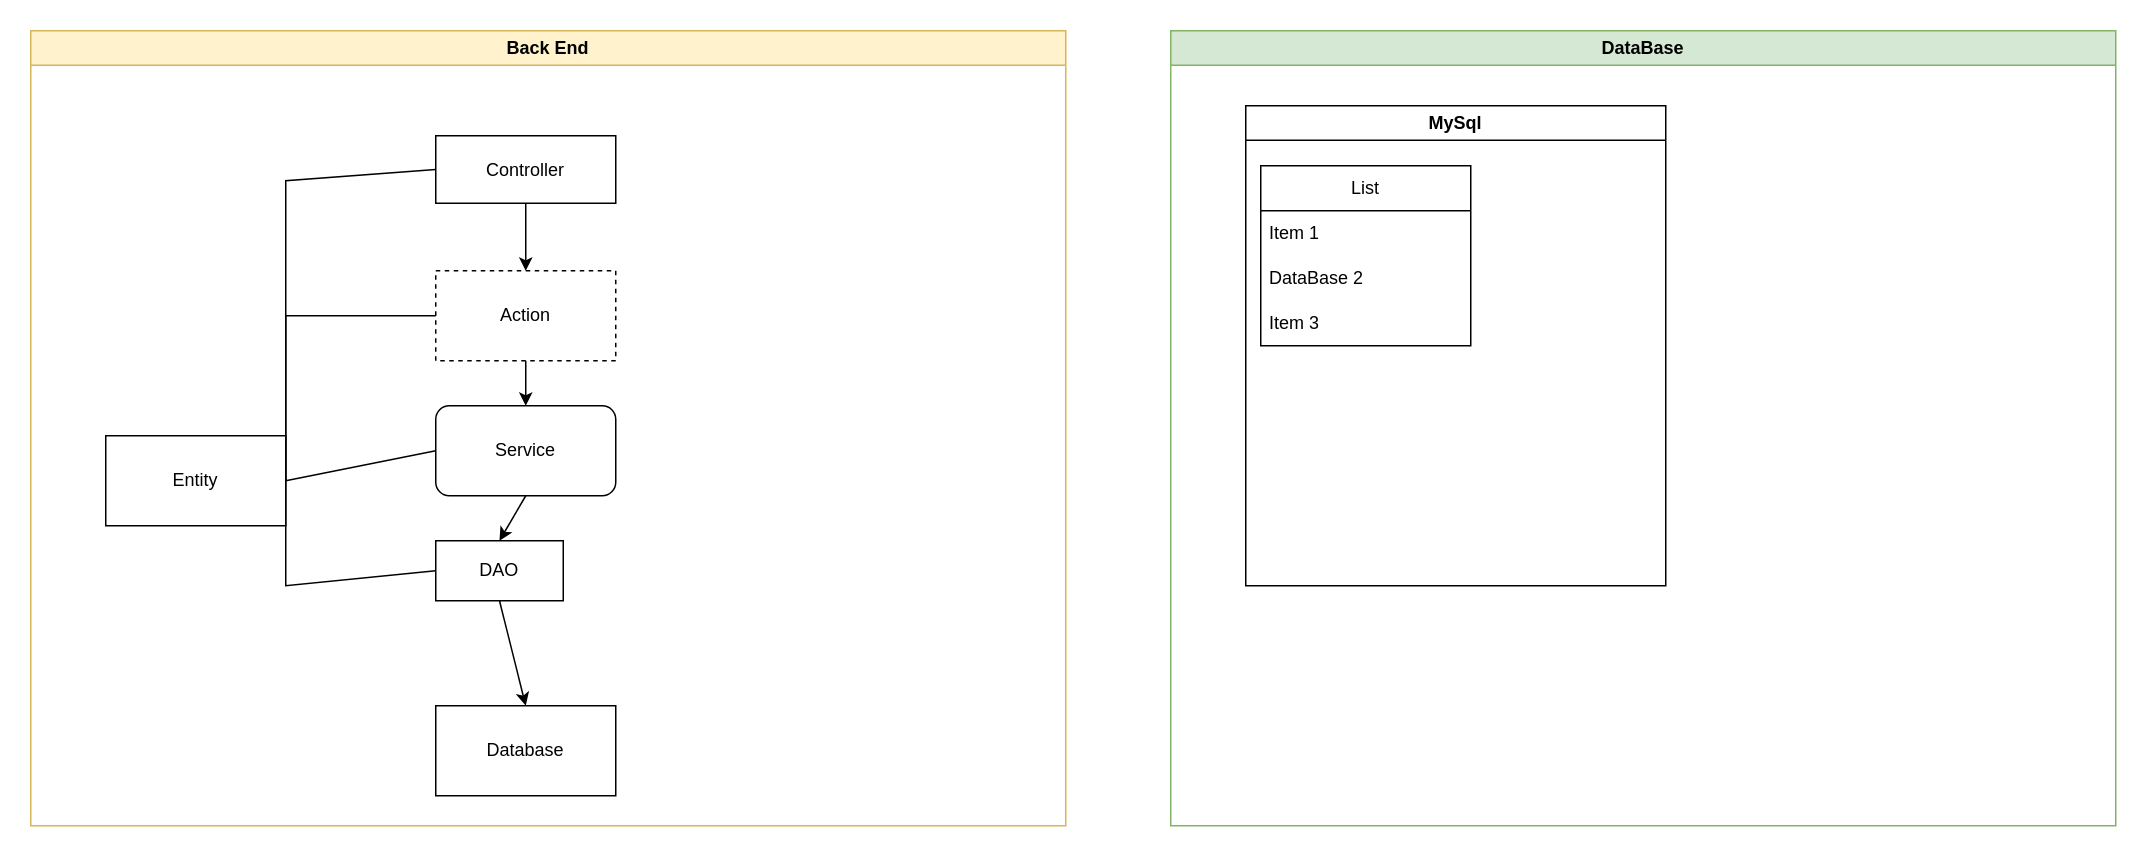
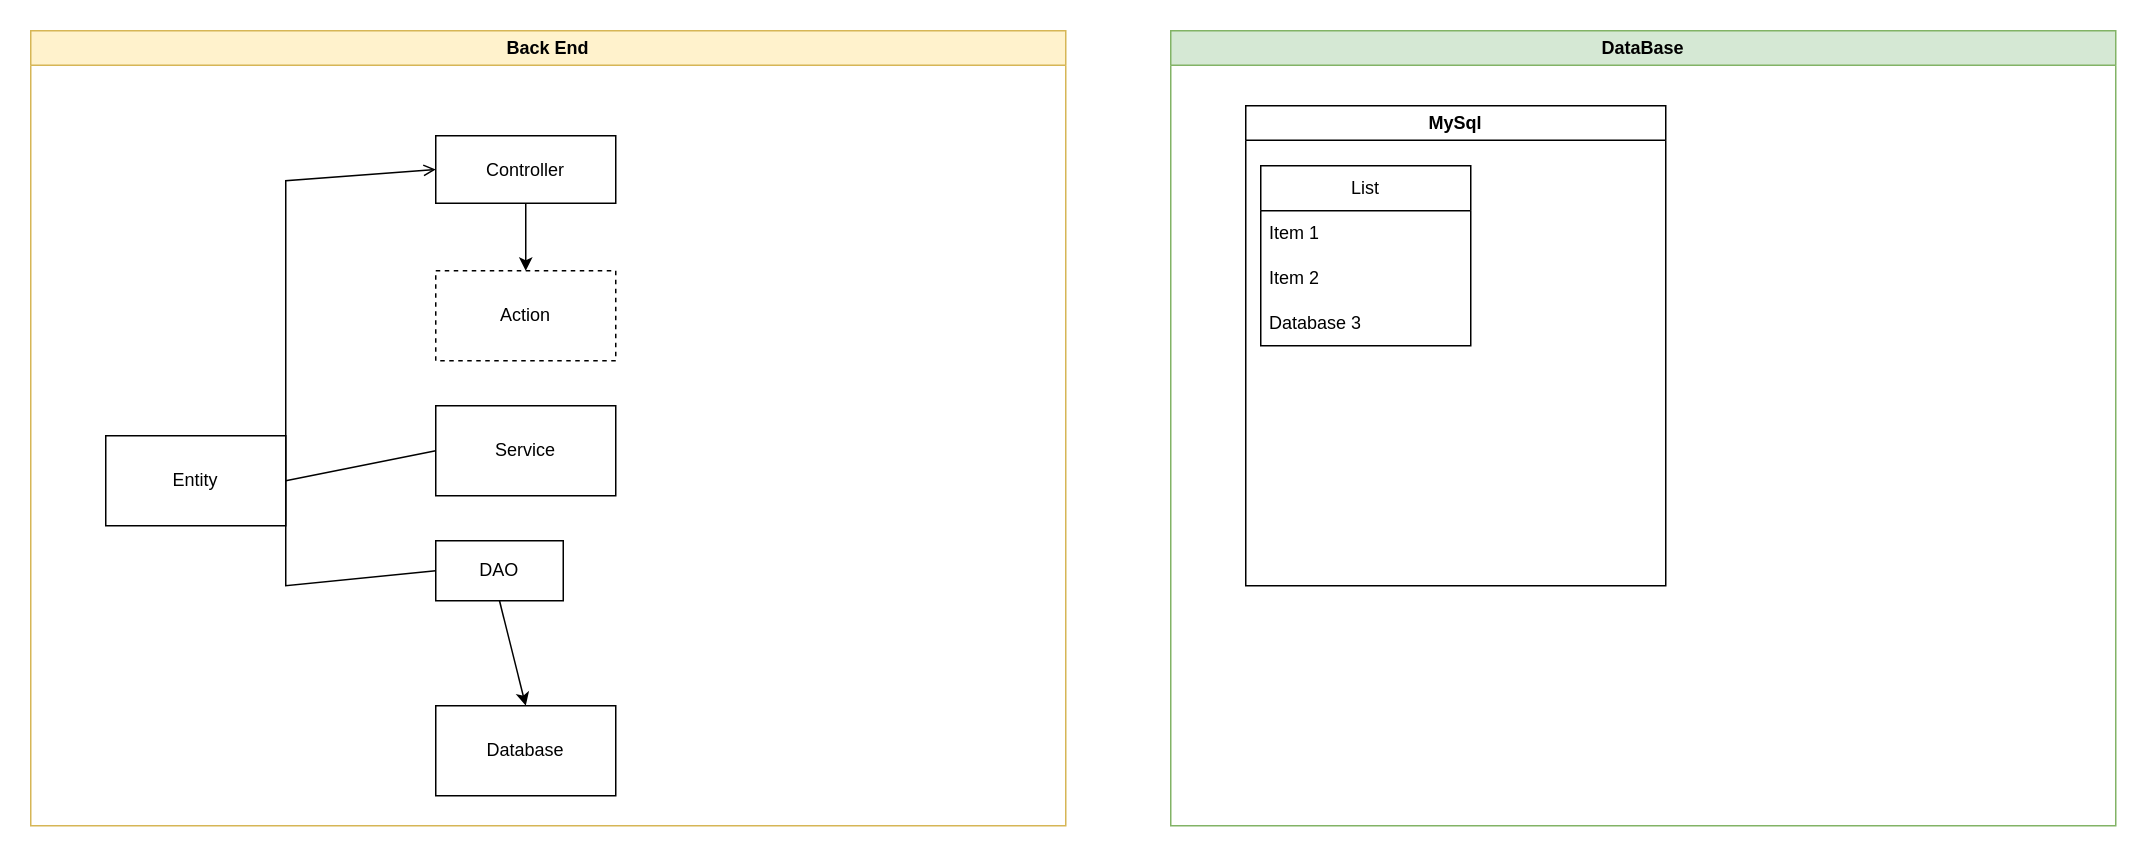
edge "Controller" -- "Entity": arrowhead none -> open
node "DataBase 2": label "DataBase 2" -> "Item 2"
edge "Action" -- "Entity": removed
node "Item 3": label "Item 3" -> "Database 3"
edge "Action" -> "Service": removed
node "Service": shape rounded rectangle -> rectangle
edge "Service" -> "DAO": removed
